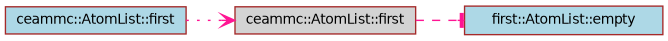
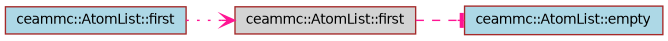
node "first::AtomList::empty": label "first::AtomList::empty" -> "ceammc::AtomList::empty"
